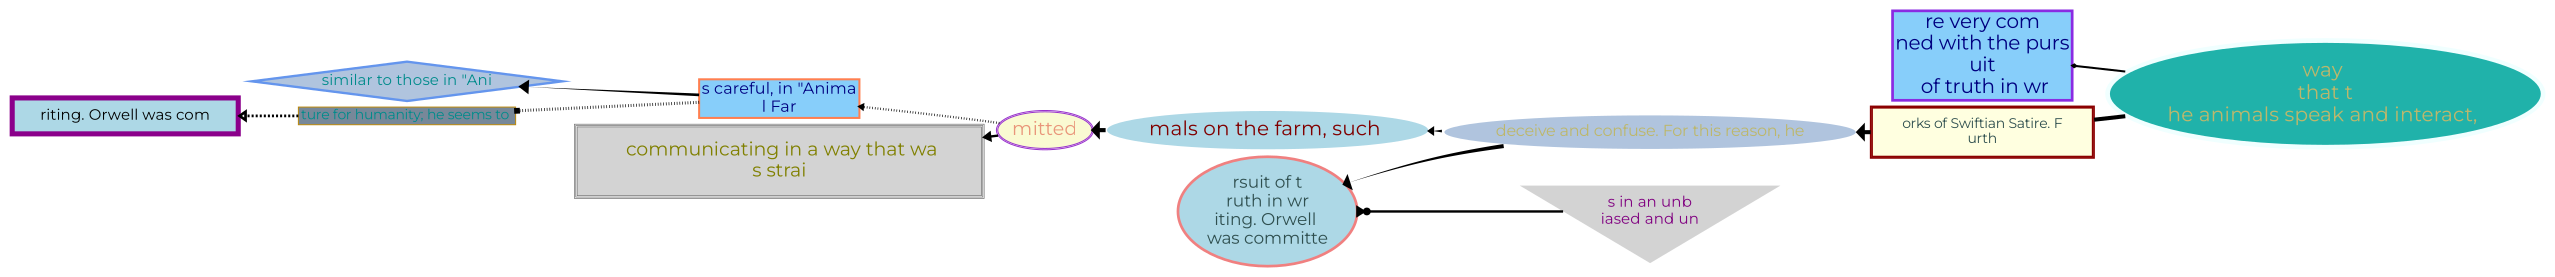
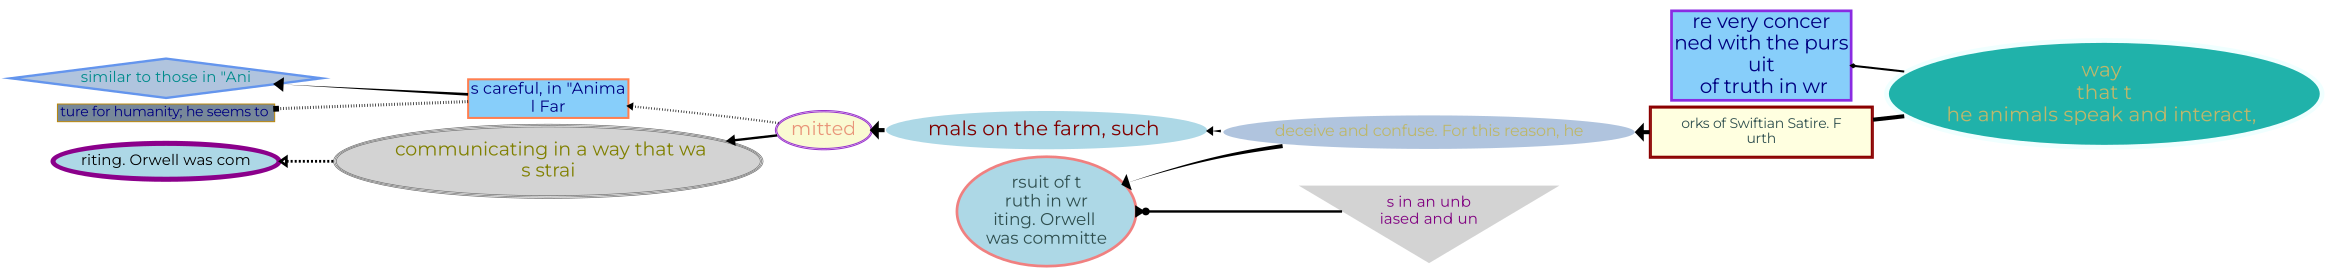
node "re very com ned with the purs uit of truth in wr": label "re very com ned with the purs uit of truth in wr" -> "re very concer ned with the purs uit of truth in wr"
node "riting. Orwell was com": shape box -> ellipse
edge "ture for humanity; he seems to" -> "riting. Orwell was com": now "communicating in a way that wa s strai" -> "riting. Orwell was com"
node "ture for humanity; he seems to": fontcolor #008b8b -> #000080
node "communicating in a way that wa s strai": shape box -> ellipse
